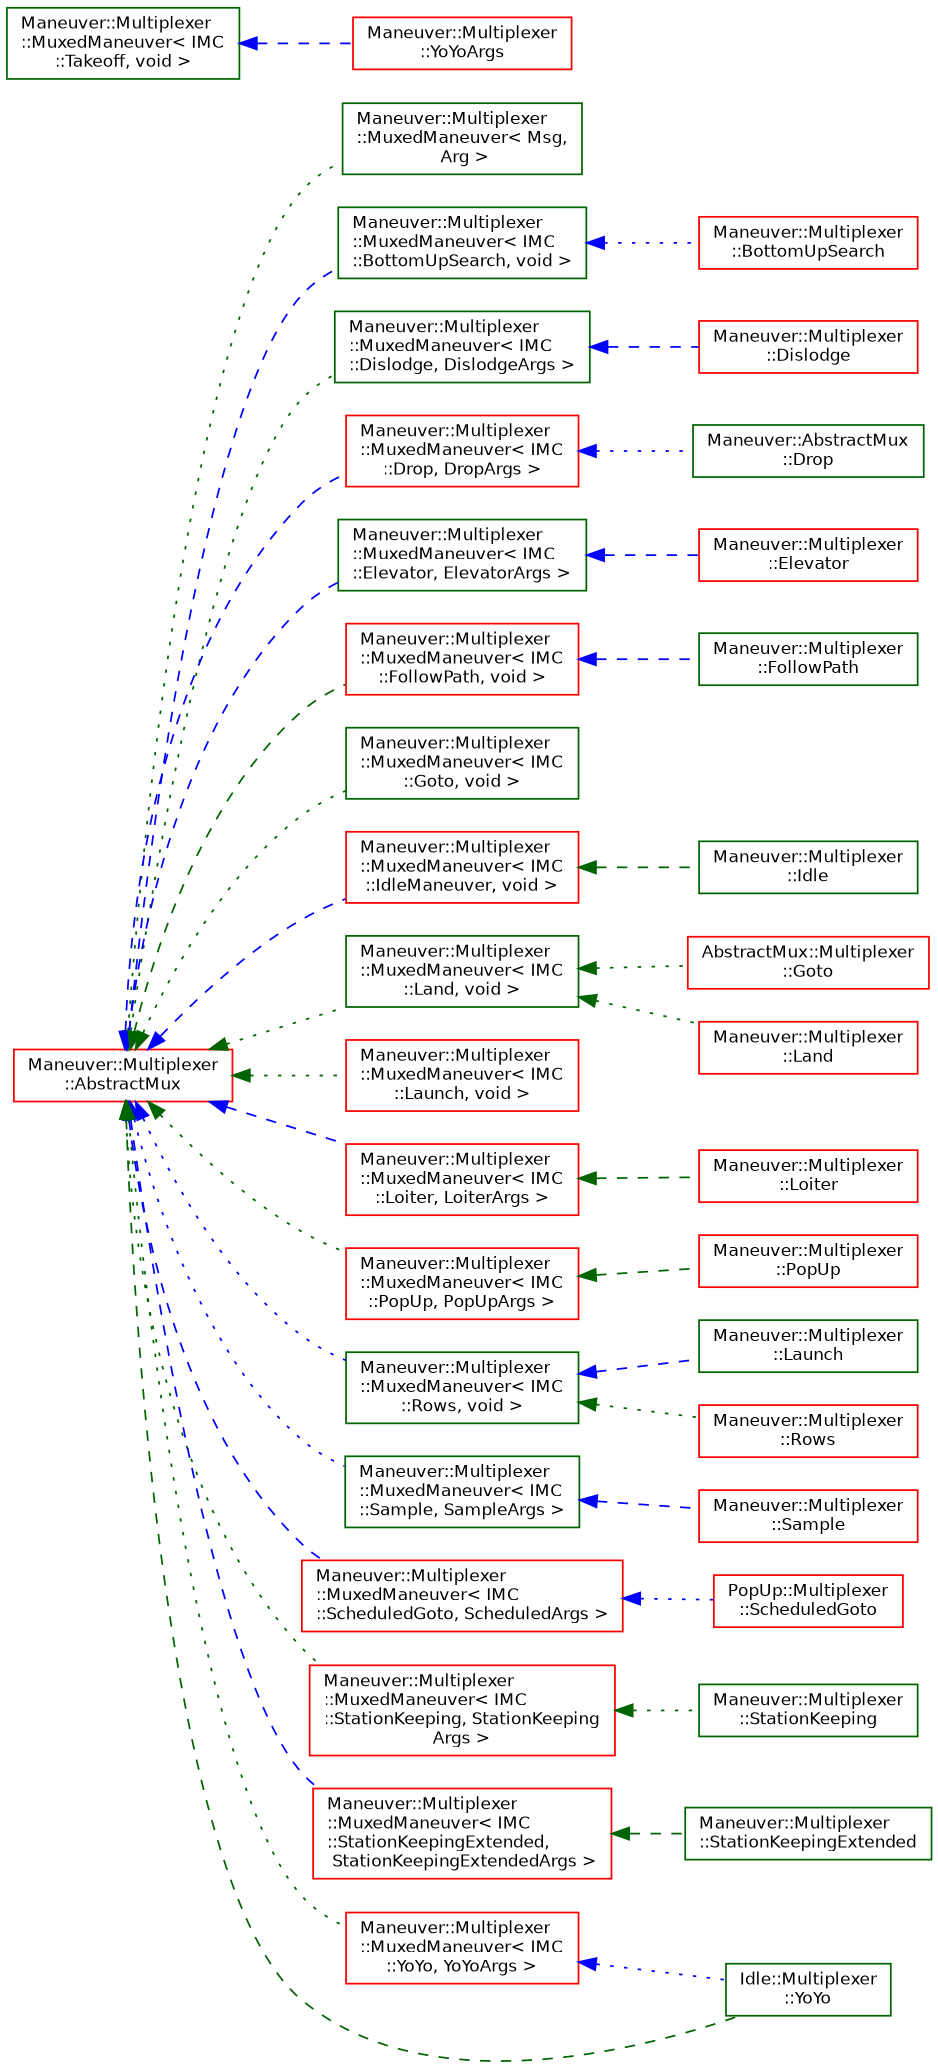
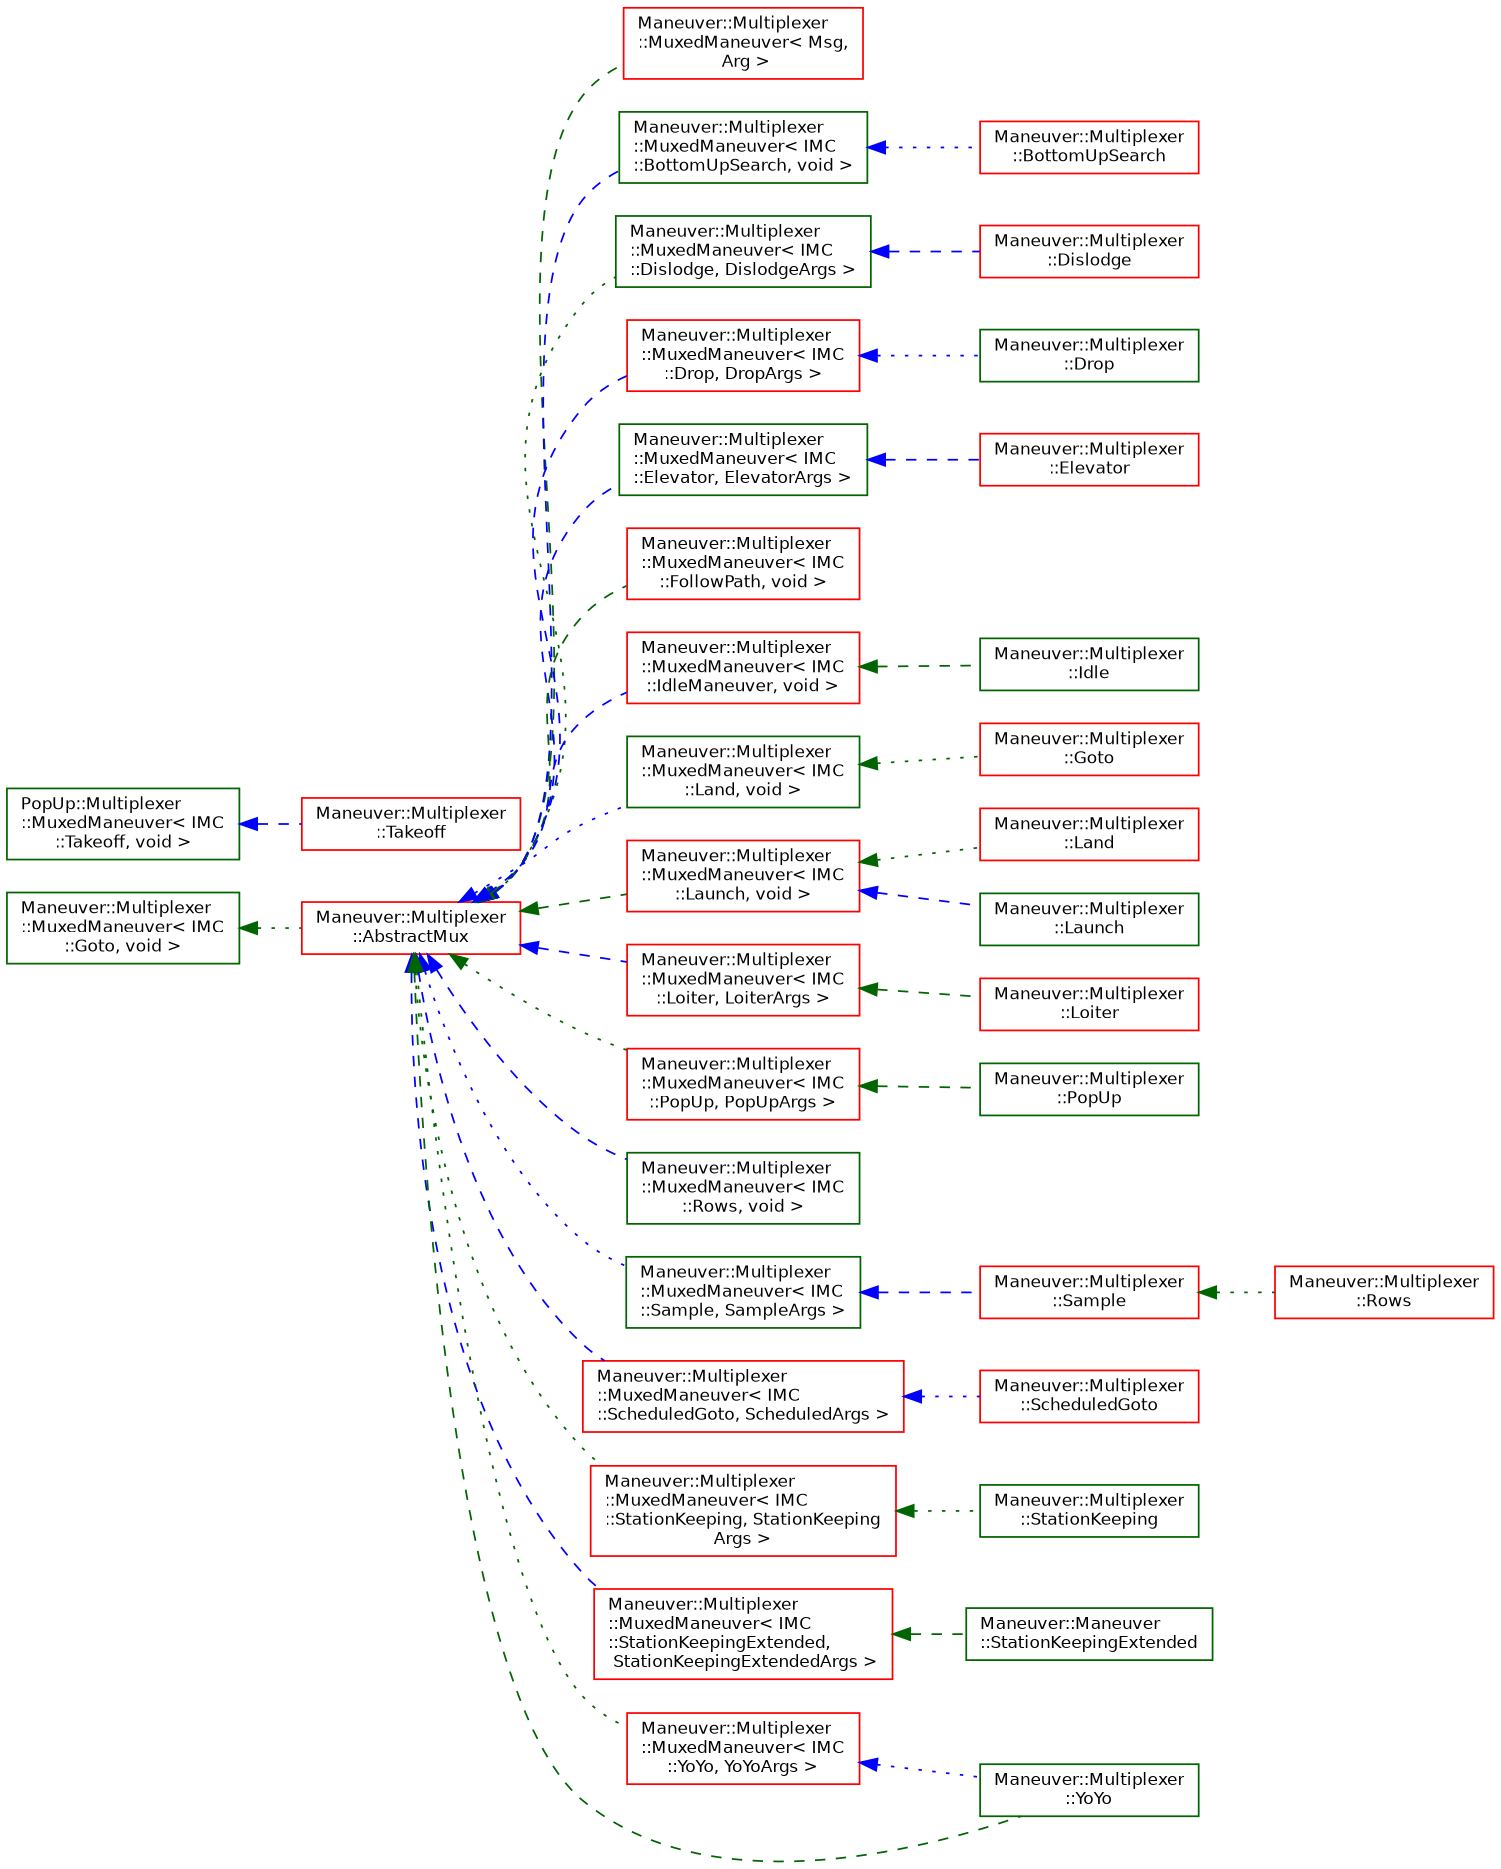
node "Maneuver::Multiplexer ::MuxedManeuver< IMC ::Takeoff, void >": label "Maneuver::Multiplexer ::MuxedManeuver< IMC ::Takeoff, void >" -> "PopUp::Multiplexer ::MuxedManeuver< IMC ::Takeoff, void >"
node "Maneuver::Multiplexer ::YoYoArgs": label "Maneuver::Multiplexer ::YoYoArgs" -> "Maneuver::Multiplexer ::Takeoff"
node "Maneuver::Multiplexer ::MuxedManeuver< Msg, Arg >": color darkgreen -> red
node "Maneuver::AbstractMux ::Drop": label "Maneuver::AbstractMux ::Drop" -> "Maneuver::Multiplexer ::Drop"
edge "Maneuver::Multiplexer ::MuxedManeuver< Msg, Arg >" -> "Maneuver::Multiplexer ::AbstractMux": style dotted -> dashed
node "Maneuver::Multiplexer ::FollowPath": removed
edge "Maneuver::Multiplexer ::MuxedManeuver< IMC ::Goto, void >" -> "Maneuver::Multiplexer ::AbstractMux": reversed
node "AbstractMux::Multiplexer ::Goto": label "AbstractMux::Multiplexer ::Goto" -> "Maneuver::Multiplexer ::Goto"
edge "Maneuver::Multiplexer ::Land" -> "Maneuver::Multiplexer ::MuxedManeuver< IMC ::Land, void >": now "Maneuver::Multiplexer ::Land" -> "Maneuver::Multiplexer ::MuxedManeuver< IMC ::Launch, void >"
edge "Maneuver::Multiplexer ::MuxedManeuver< IMC ::Land, void >" -> "Maneuver::Multiplexer ::AbstractMux": color darkgreen -> blue
edge "Maneuver::Multiplexer ::MuxedManeuver< IMC ::Launch, void >" -> "Maneuver::Multiplexer ::AbstractMux": style dotted -> dashed
edge "Maneuver::Multiplexer ::MuxedManeuver< IMC ::Rows, void >" -> "Maneuver::Multiplexer ::AbstractMux": style dotted -> dashed
node "Maneuver::Multiplexer ::PopUp": color red -> darkgreen
edge "Maneuver::Multiplexer ::Launch" -> "Maneuver::Multiplexer ::MuxedManeuver< IMC ::Rows, void >": now "Maneuver::Multiplexer ::Launch" -> "Maneuver::Multiplexer ::MuxedManeuver< IMC ::Launch, void >"
edge "Maneuver::Multiplexer ::Rows" -> "Maneuver::Multiplexer ::MuxedManeuver< IMC ::Rows, void >": now "Maneuver::Multiplexer ::Rows" -> "Maneuver::Multiplexer ::Sample"
node "PopUp::Multiplexer ::ScheduledGoto": label "PopUp::Multiplexer ::ScheduledGoto" -> "Maneuver::Multiplexer ::ScheduledGoto"
node "Maneuver::Multiplexer ::StationKeepingExtended": label "Maneuver::Multiplexer ::StationKeepingExtended" -> "Maneuver::Maneuver ::StationKeepingExtended"
node "Idle::Multiplexer ::YoYo": label "Idle::Multiplexer ::YoYo" -> "Maneuver::Multiplexer ::YoYo"
